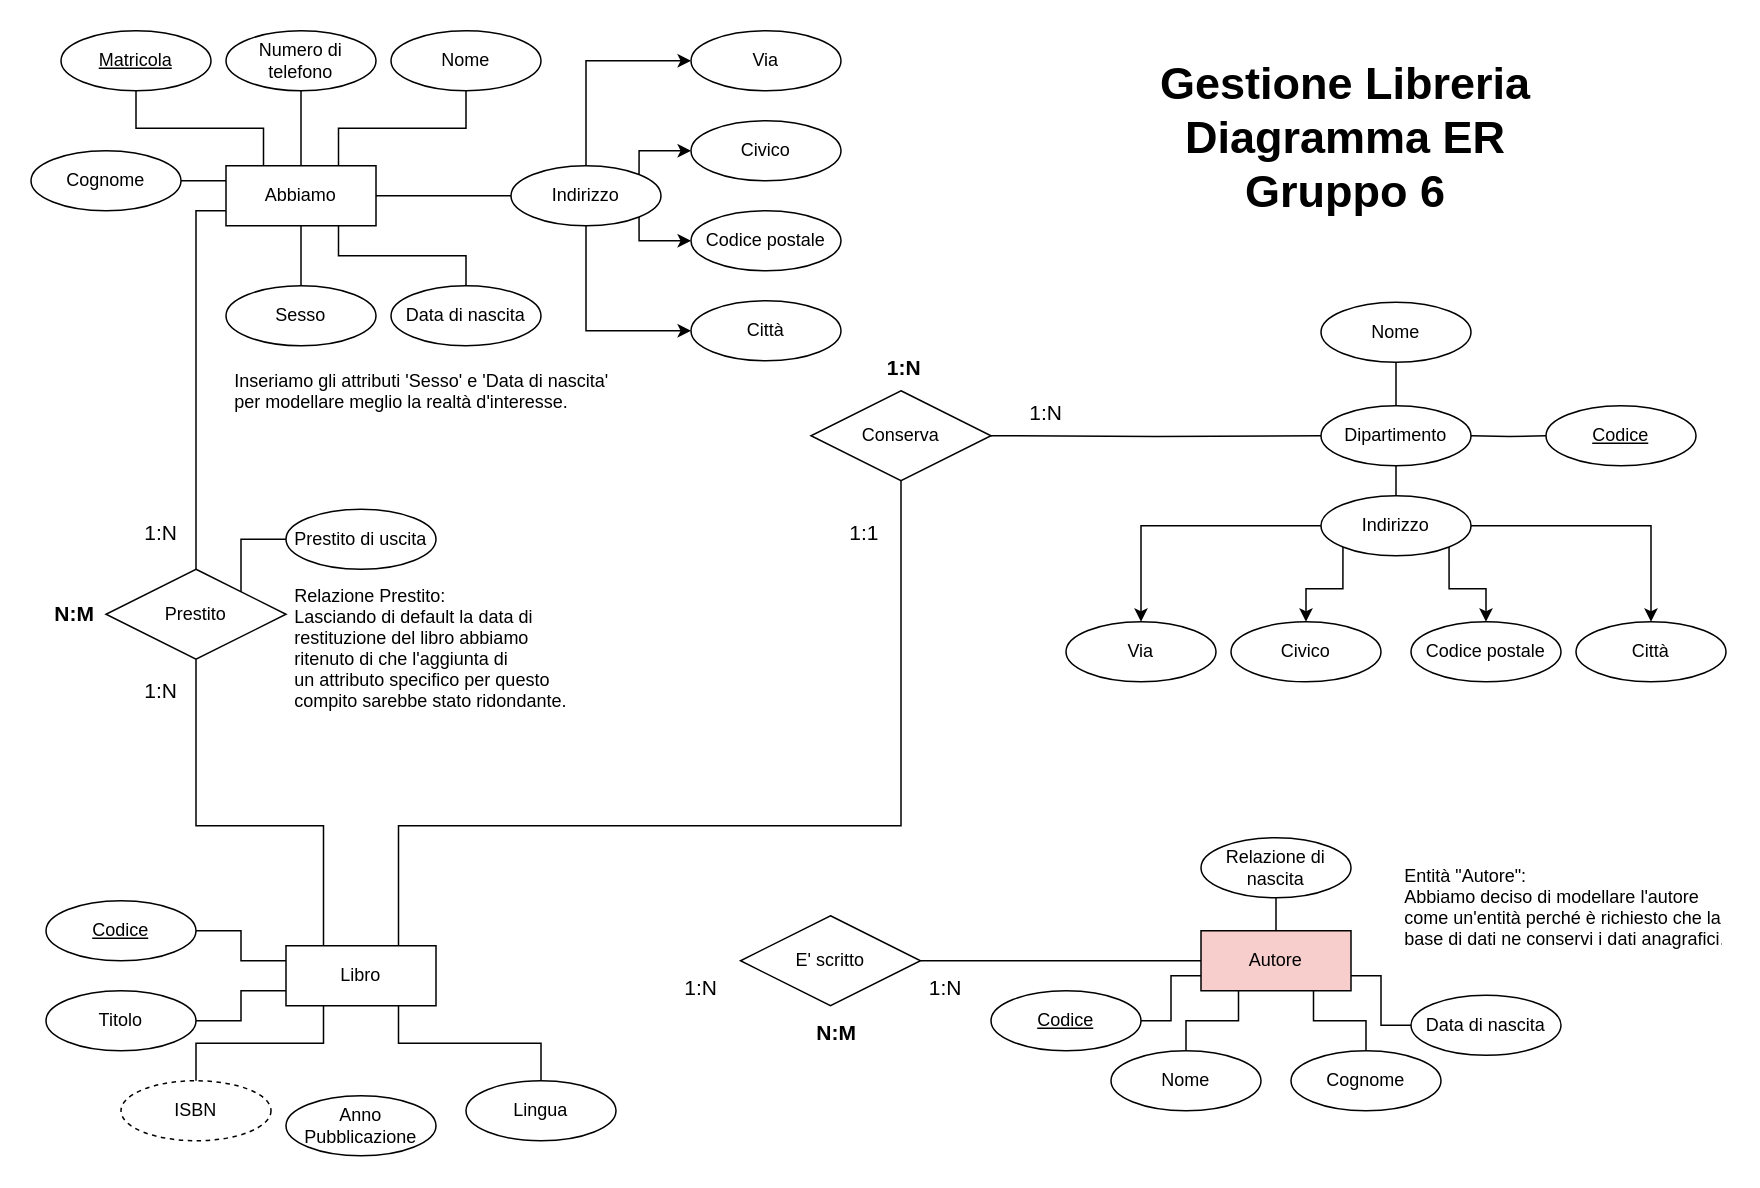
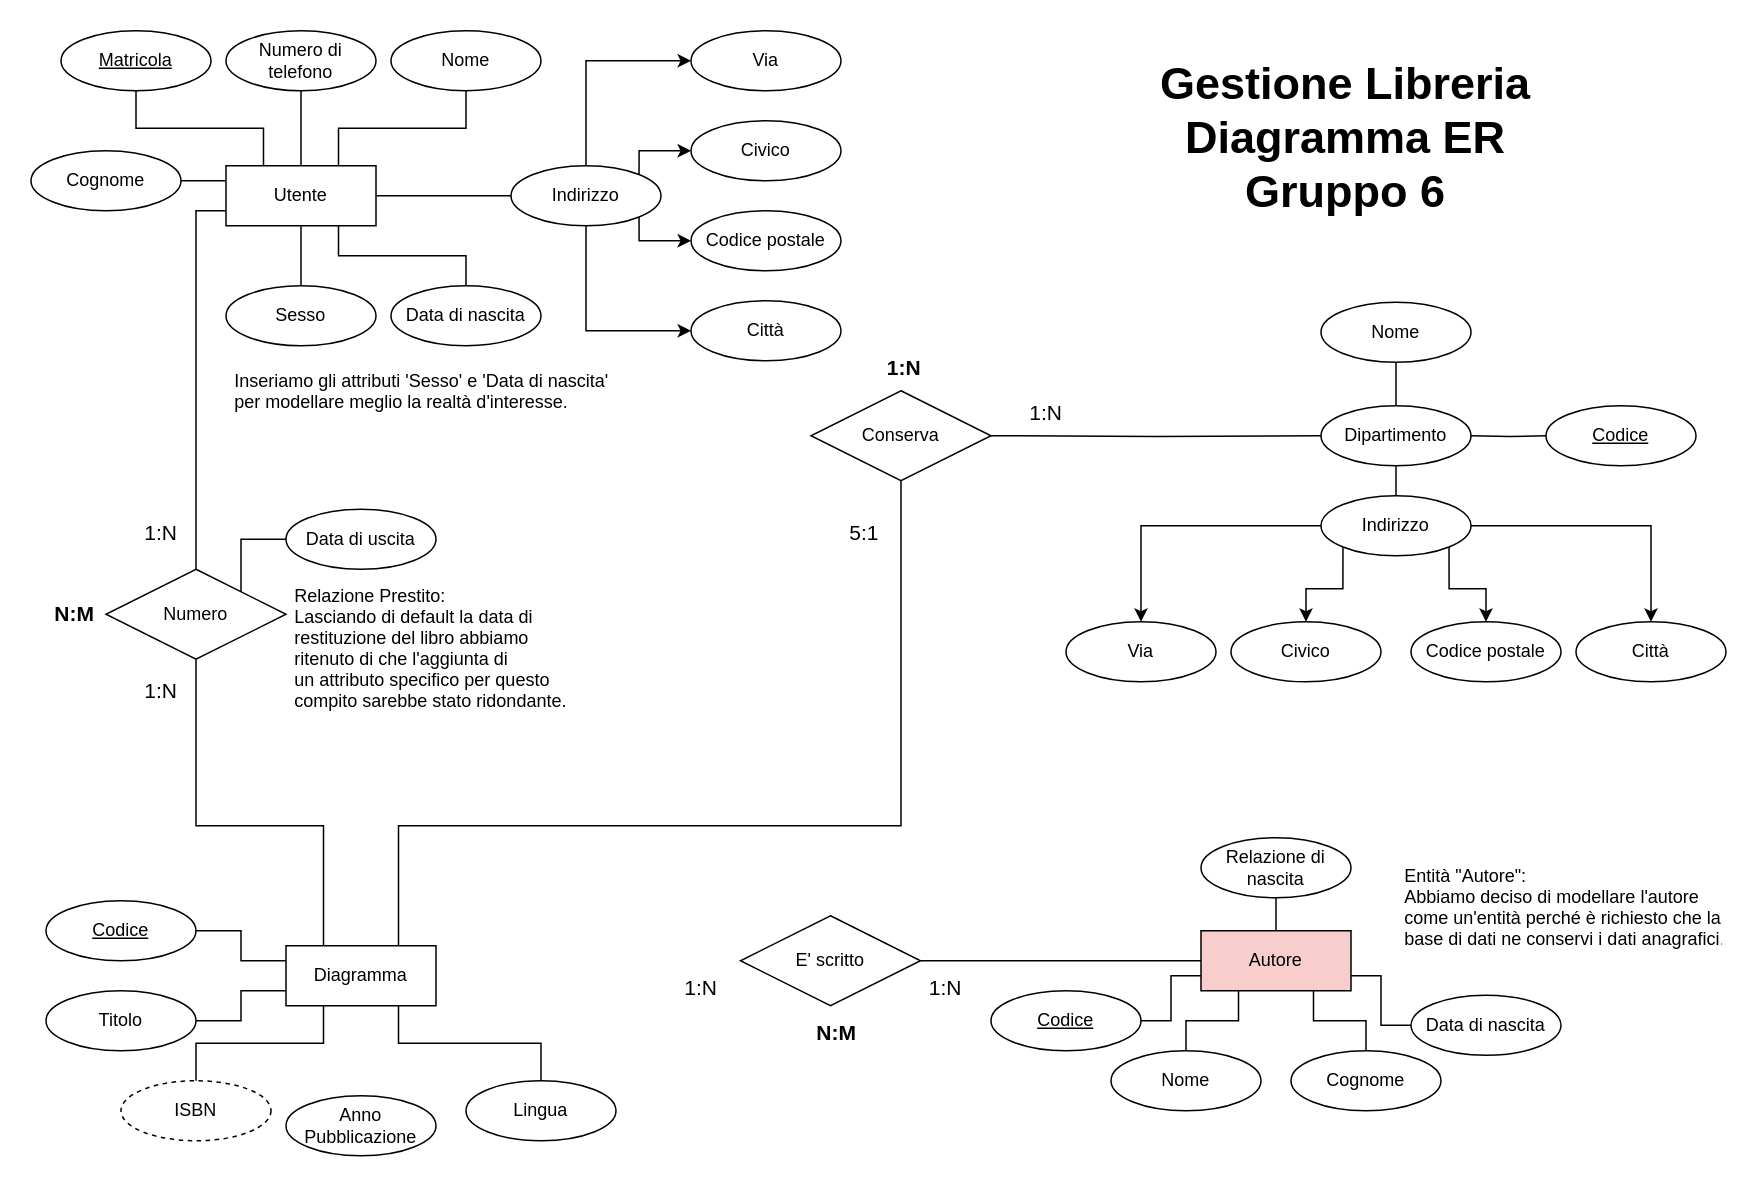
node "Abbiamo": label "Abbiamo" -> "Utente"
node "1:1": label "1:1" -> "5:1"
node "Prestito di uscita": label "Prestito di uscita" -> "Data di uscita"
node "Prestito": label "Prestito" -> "Numero"
node "Libro": label "Libro" -> "Diagramma"
